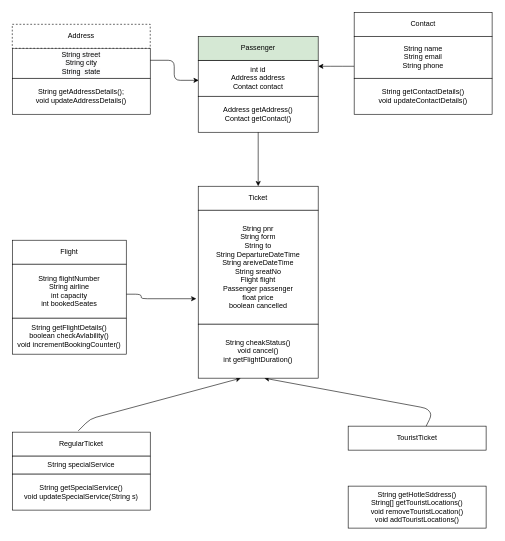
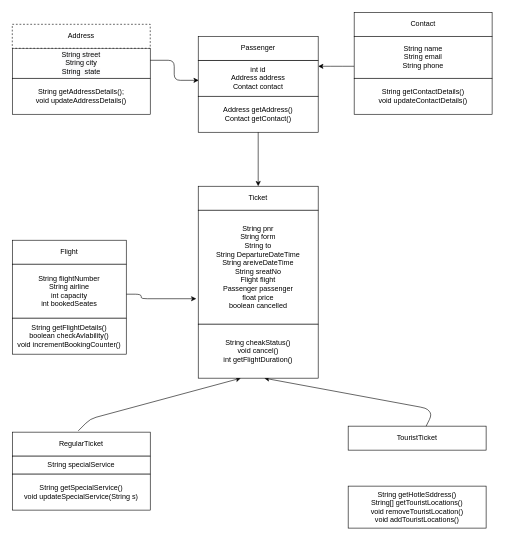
node "Passenger": fillcolor #d5e8d4 -> #ffffff
